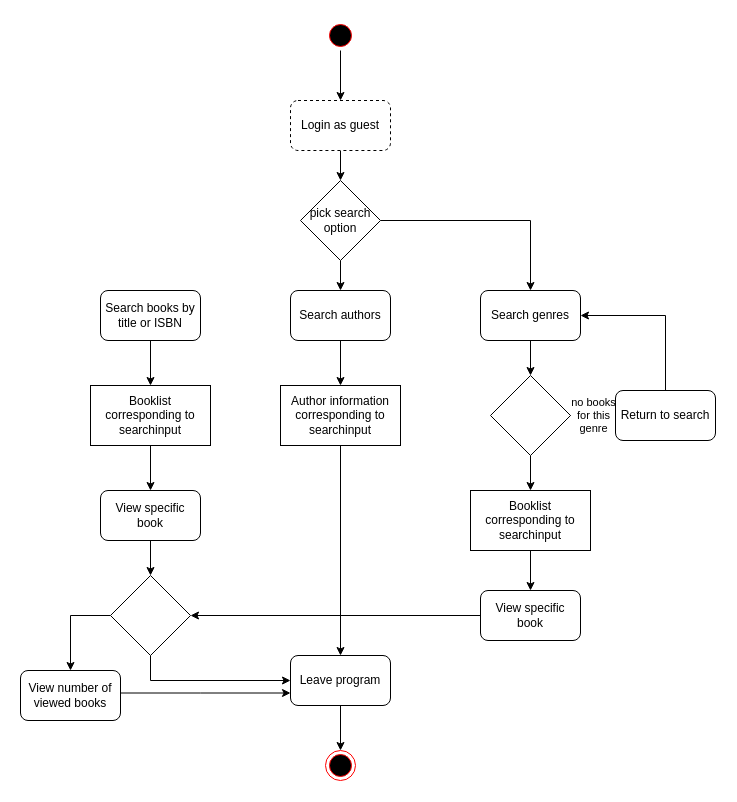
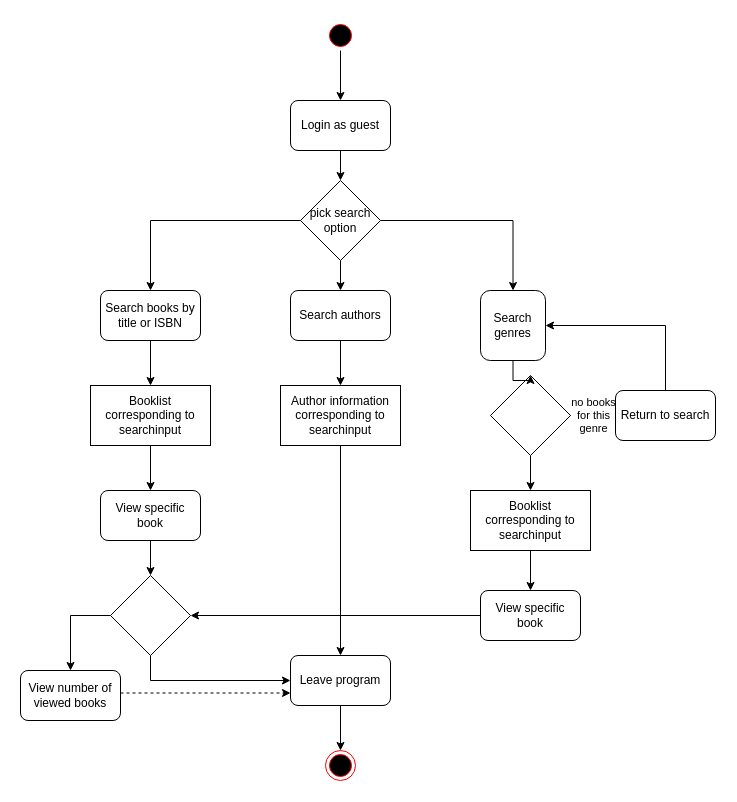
node "Login as guest": style dashed -> solid
edge "pick search option" -> "Search books by title or ISBN": added
node "Search genres": size 100x50 -> 65x70
edge "View number of viewed books" -> "Leave program": style solid -> dashed
